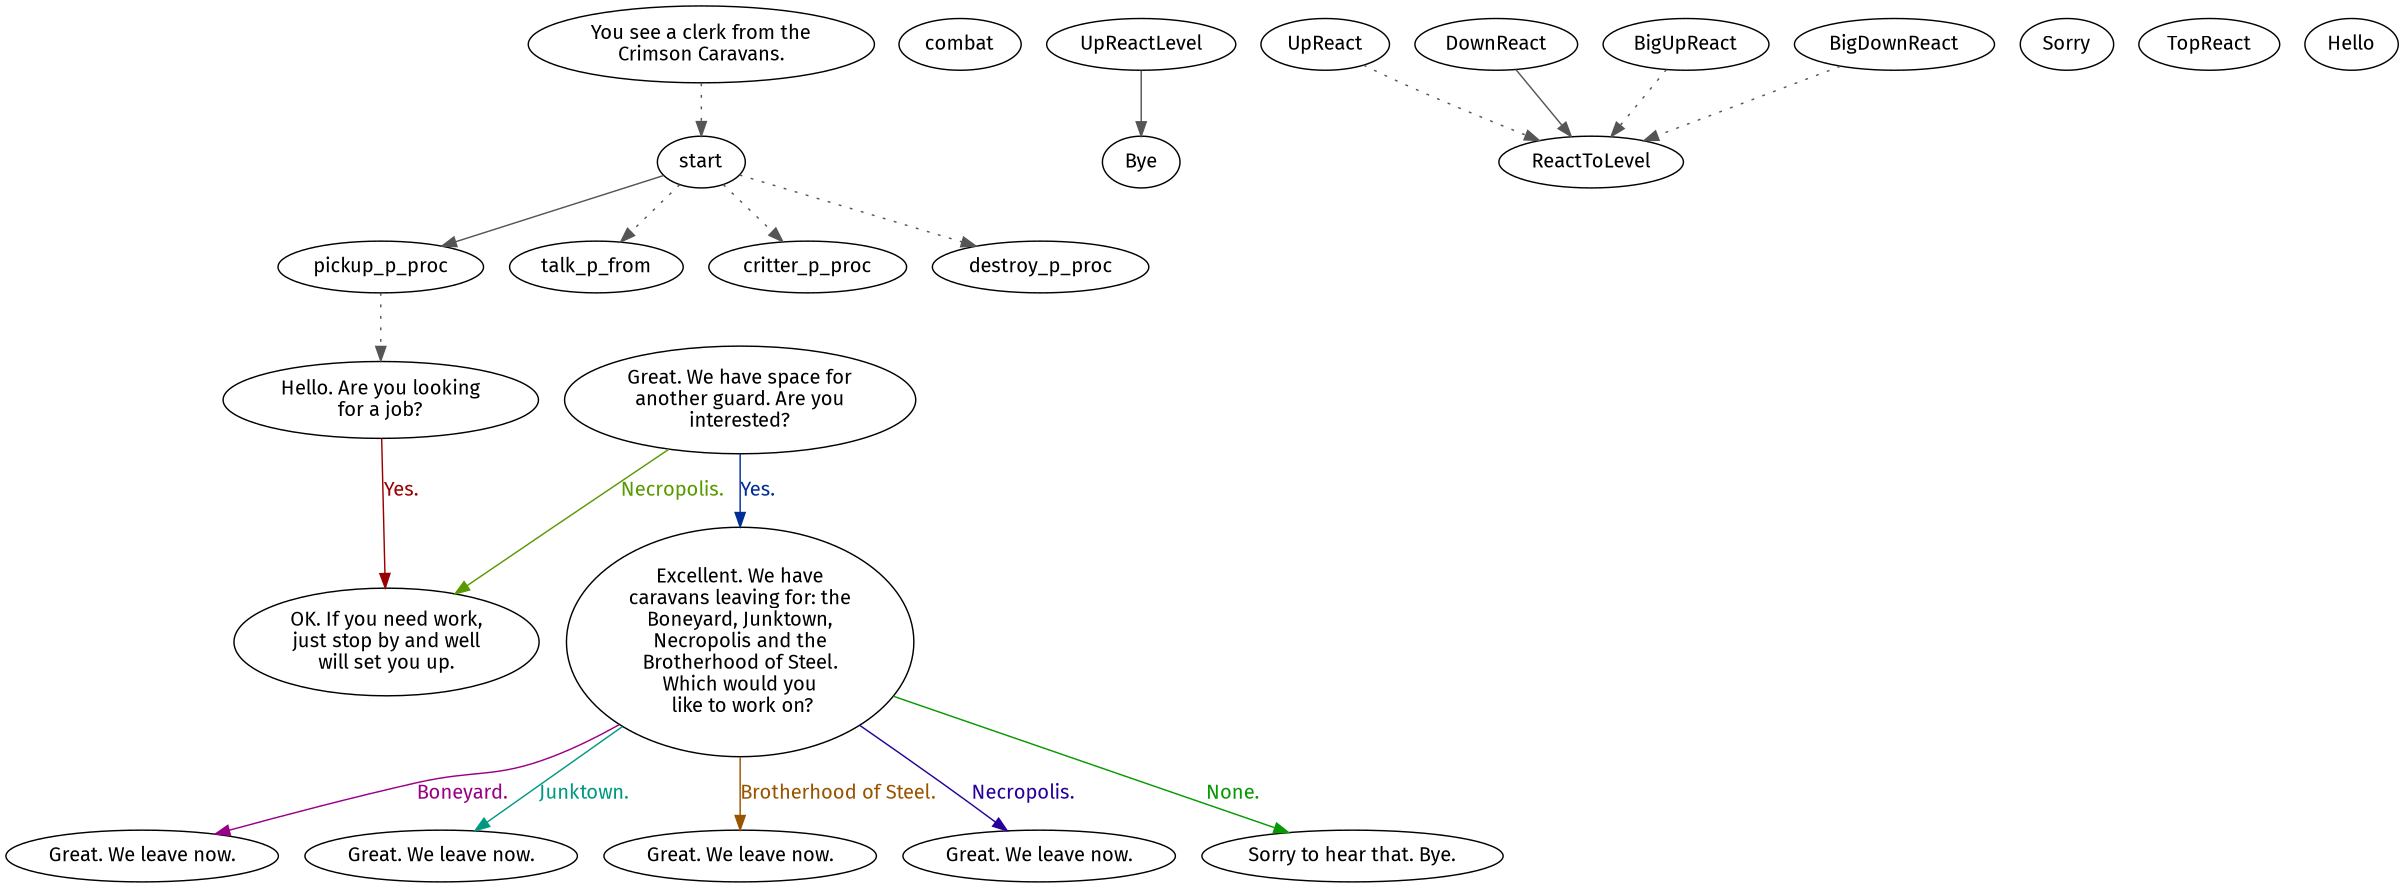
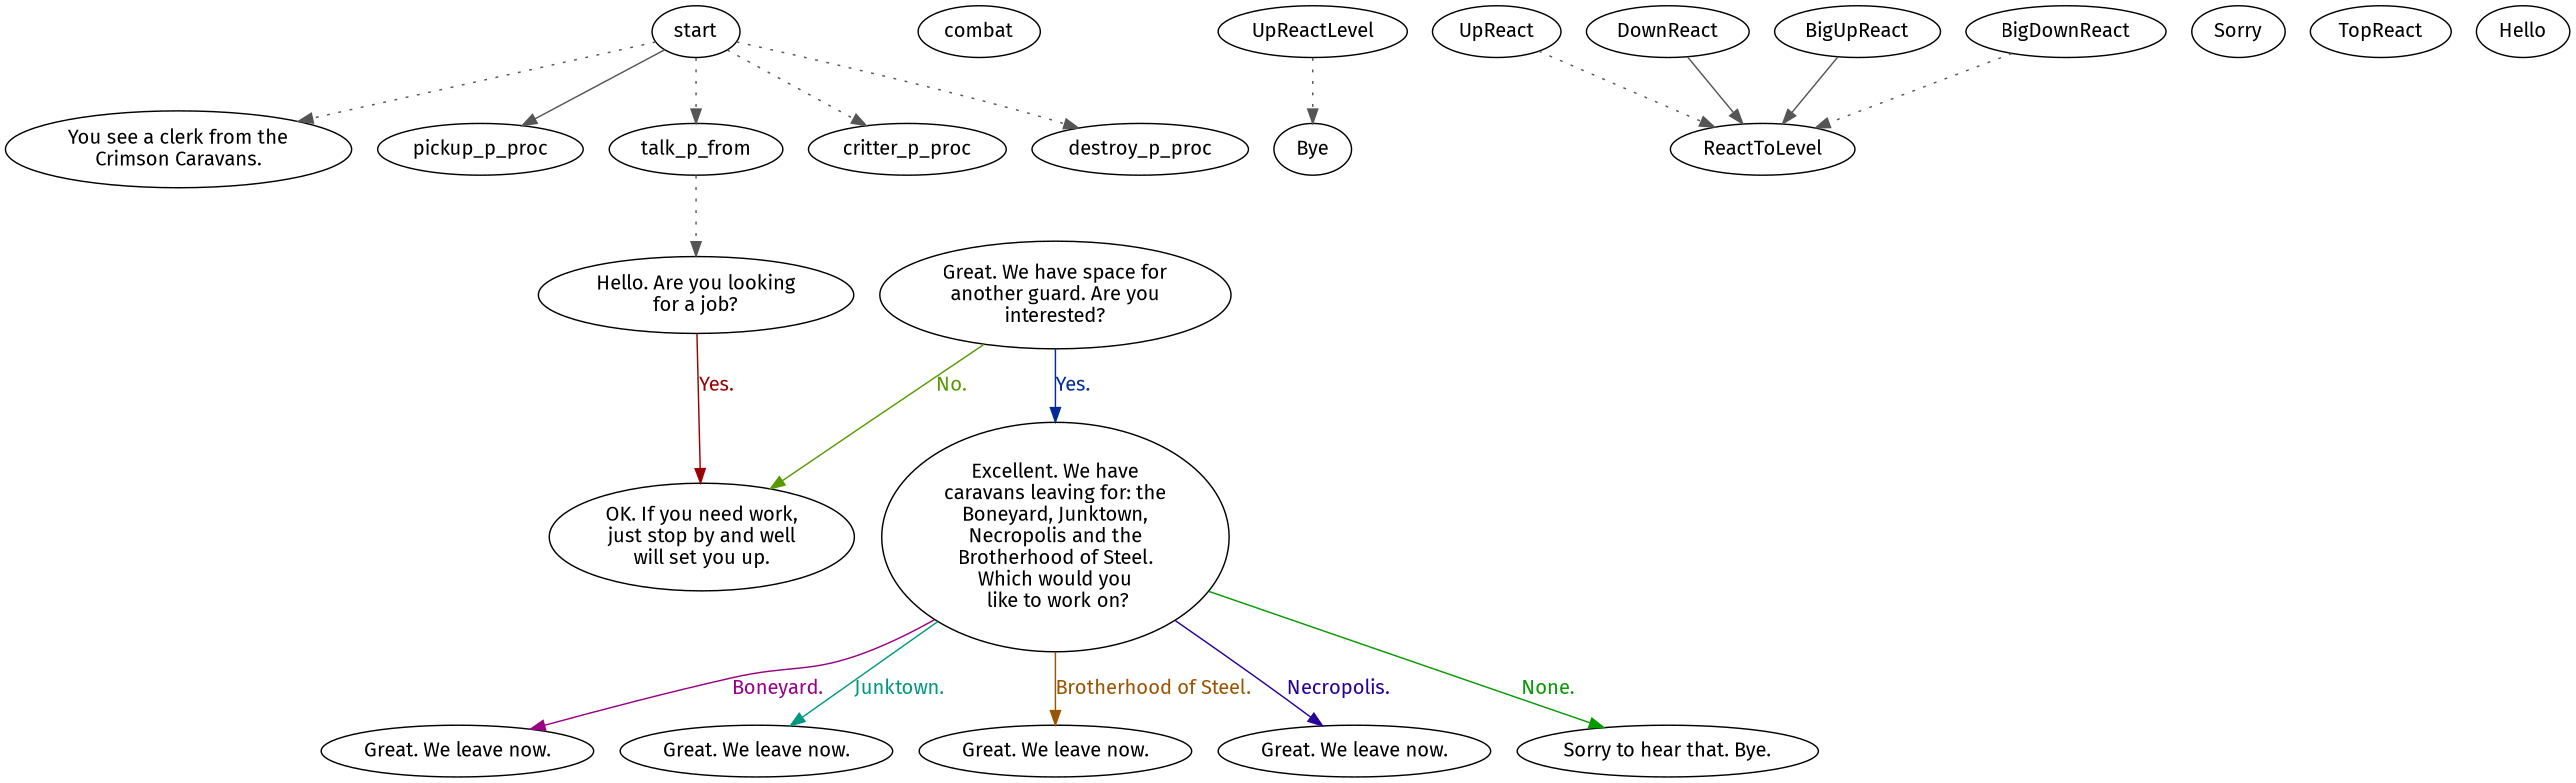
edge "UpReactLevel" -> "Bye": style solid -> dotted
edge "BigUpReact" -> "ReactToLevel": style dotted -> solid
edge "You see a clerk from the Crimson Caravans." -> "start": reversed
edge "pickup_p_proc" -> "Hello. Are you looking for a job?": now "talk_p_from" -> "Hello. Are you looking for a job?"
edge "Great. We have space for another guard. Are you interested?" -> "OK. If you need work, just stop by and well will set you up.": label "Necropolis." -> "No."
